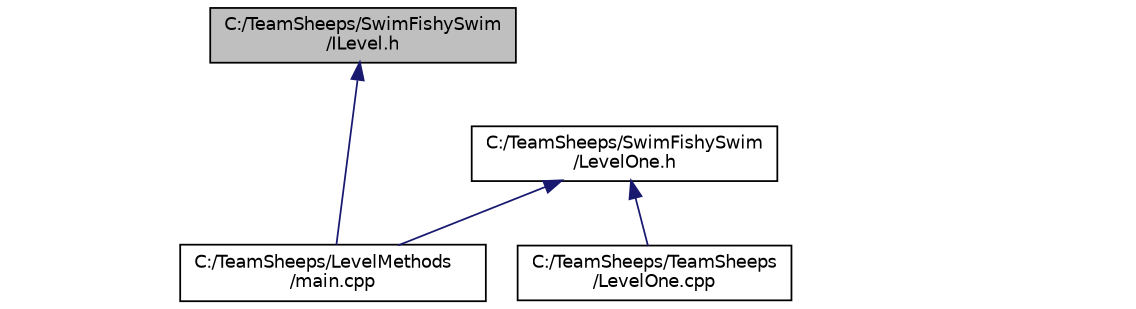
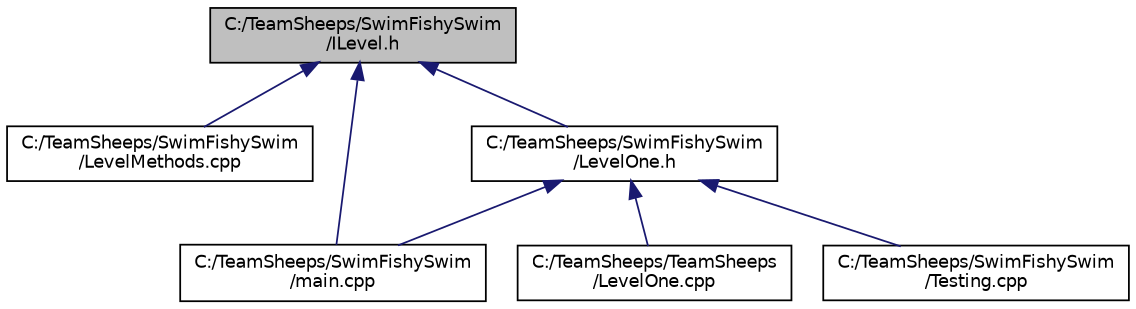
edge "C:/TeamSheeps/SwimFishySwim /LevelOne.h" -> "C:/TeamSheeps/SwimFishySwim /ILevel.h": added
node "C:/TeamSheeps/SwimFishySwim /LevelMethods.cpp": added
node "C:/TeamSheeps/LevelMethods /main.cpp": label "C:/TeamSheeps/LevelMethods /main.cpp" -> "C:/TeamSheeps/SwimFishySwim /main.cpp"
node "C:/TeamSheeps/SwimFishySwim /Testing.cpp": added
